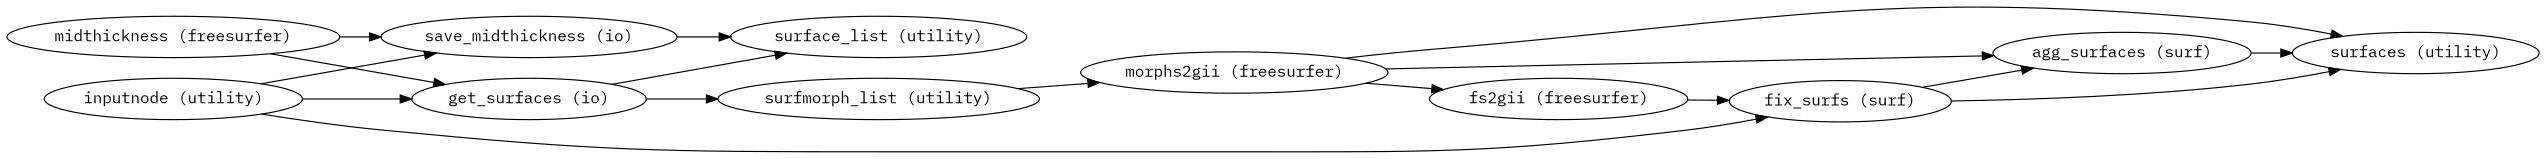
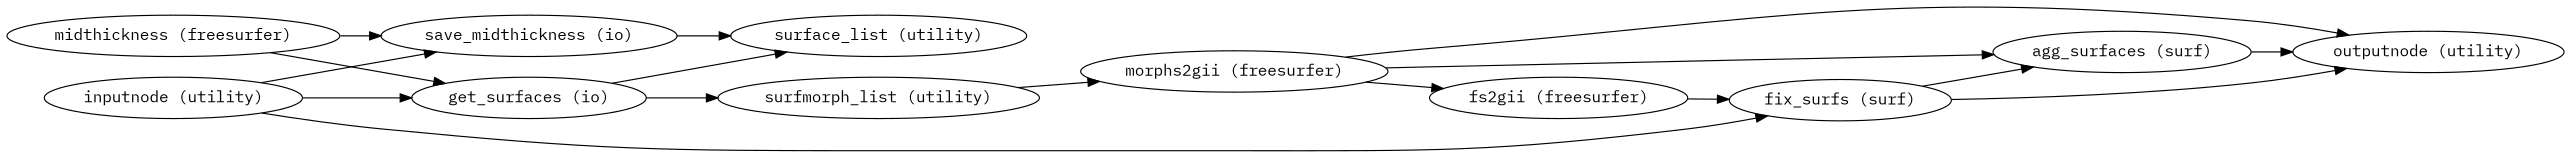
node "surfaces (utility)": label "surfaces (utility)" -> "outputnode (utility)"
